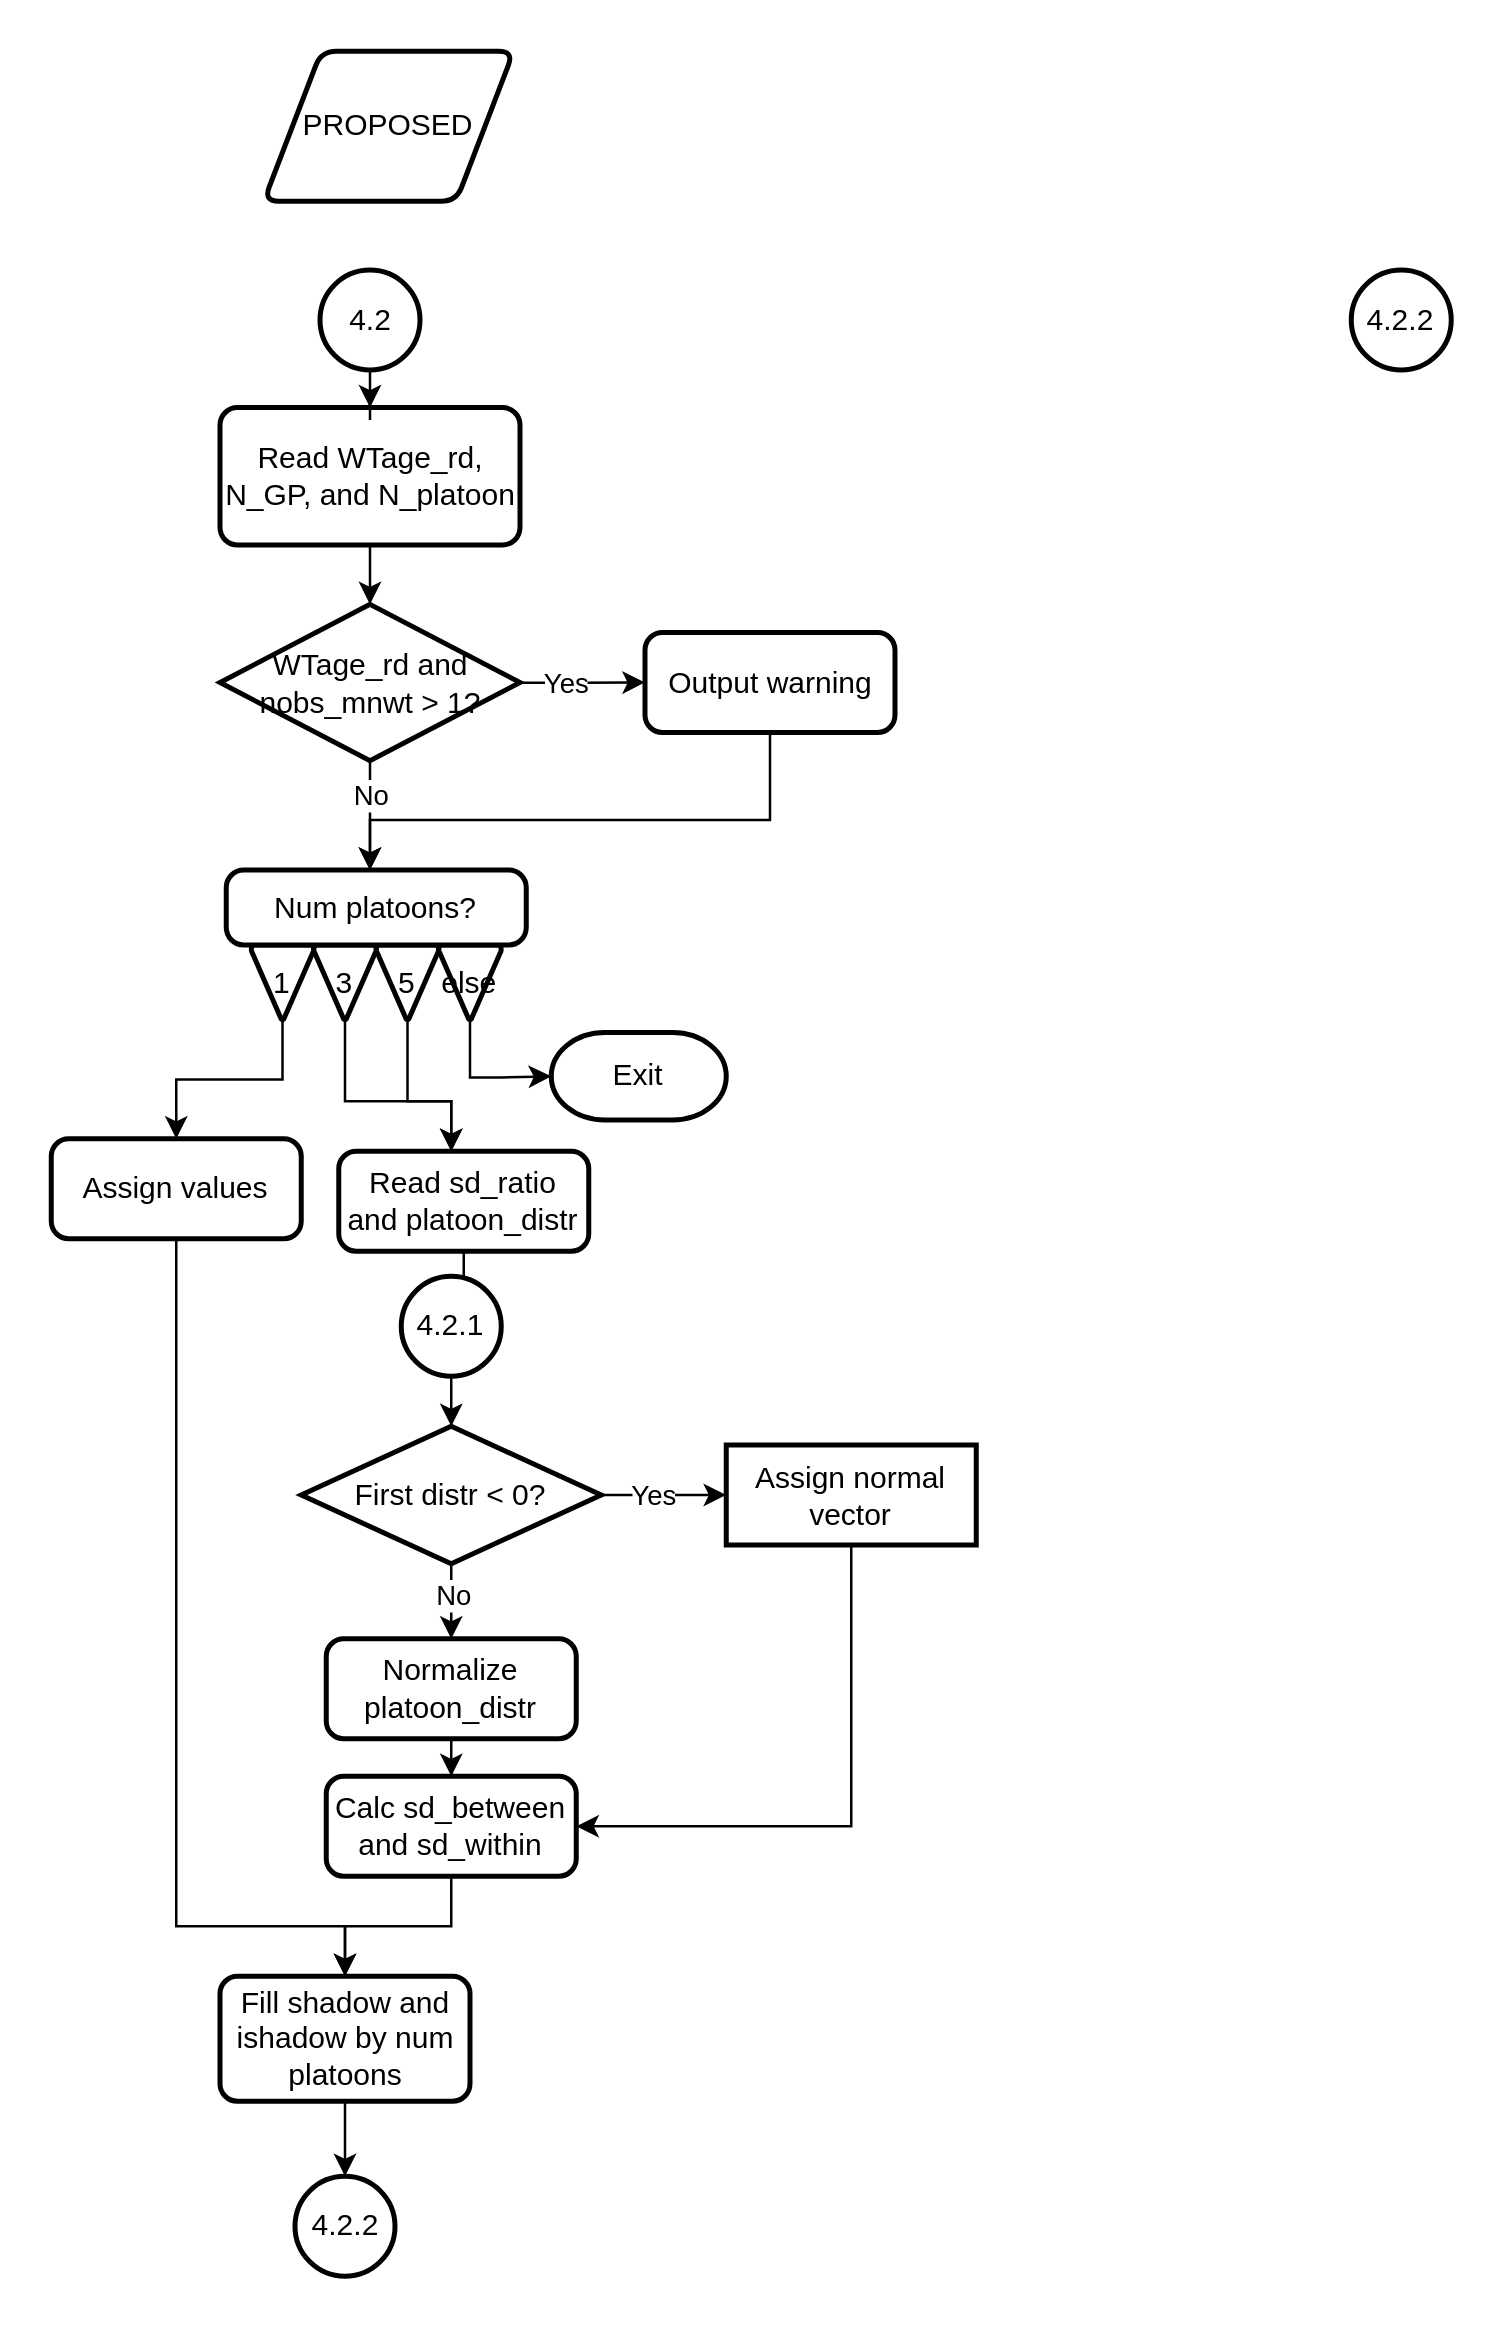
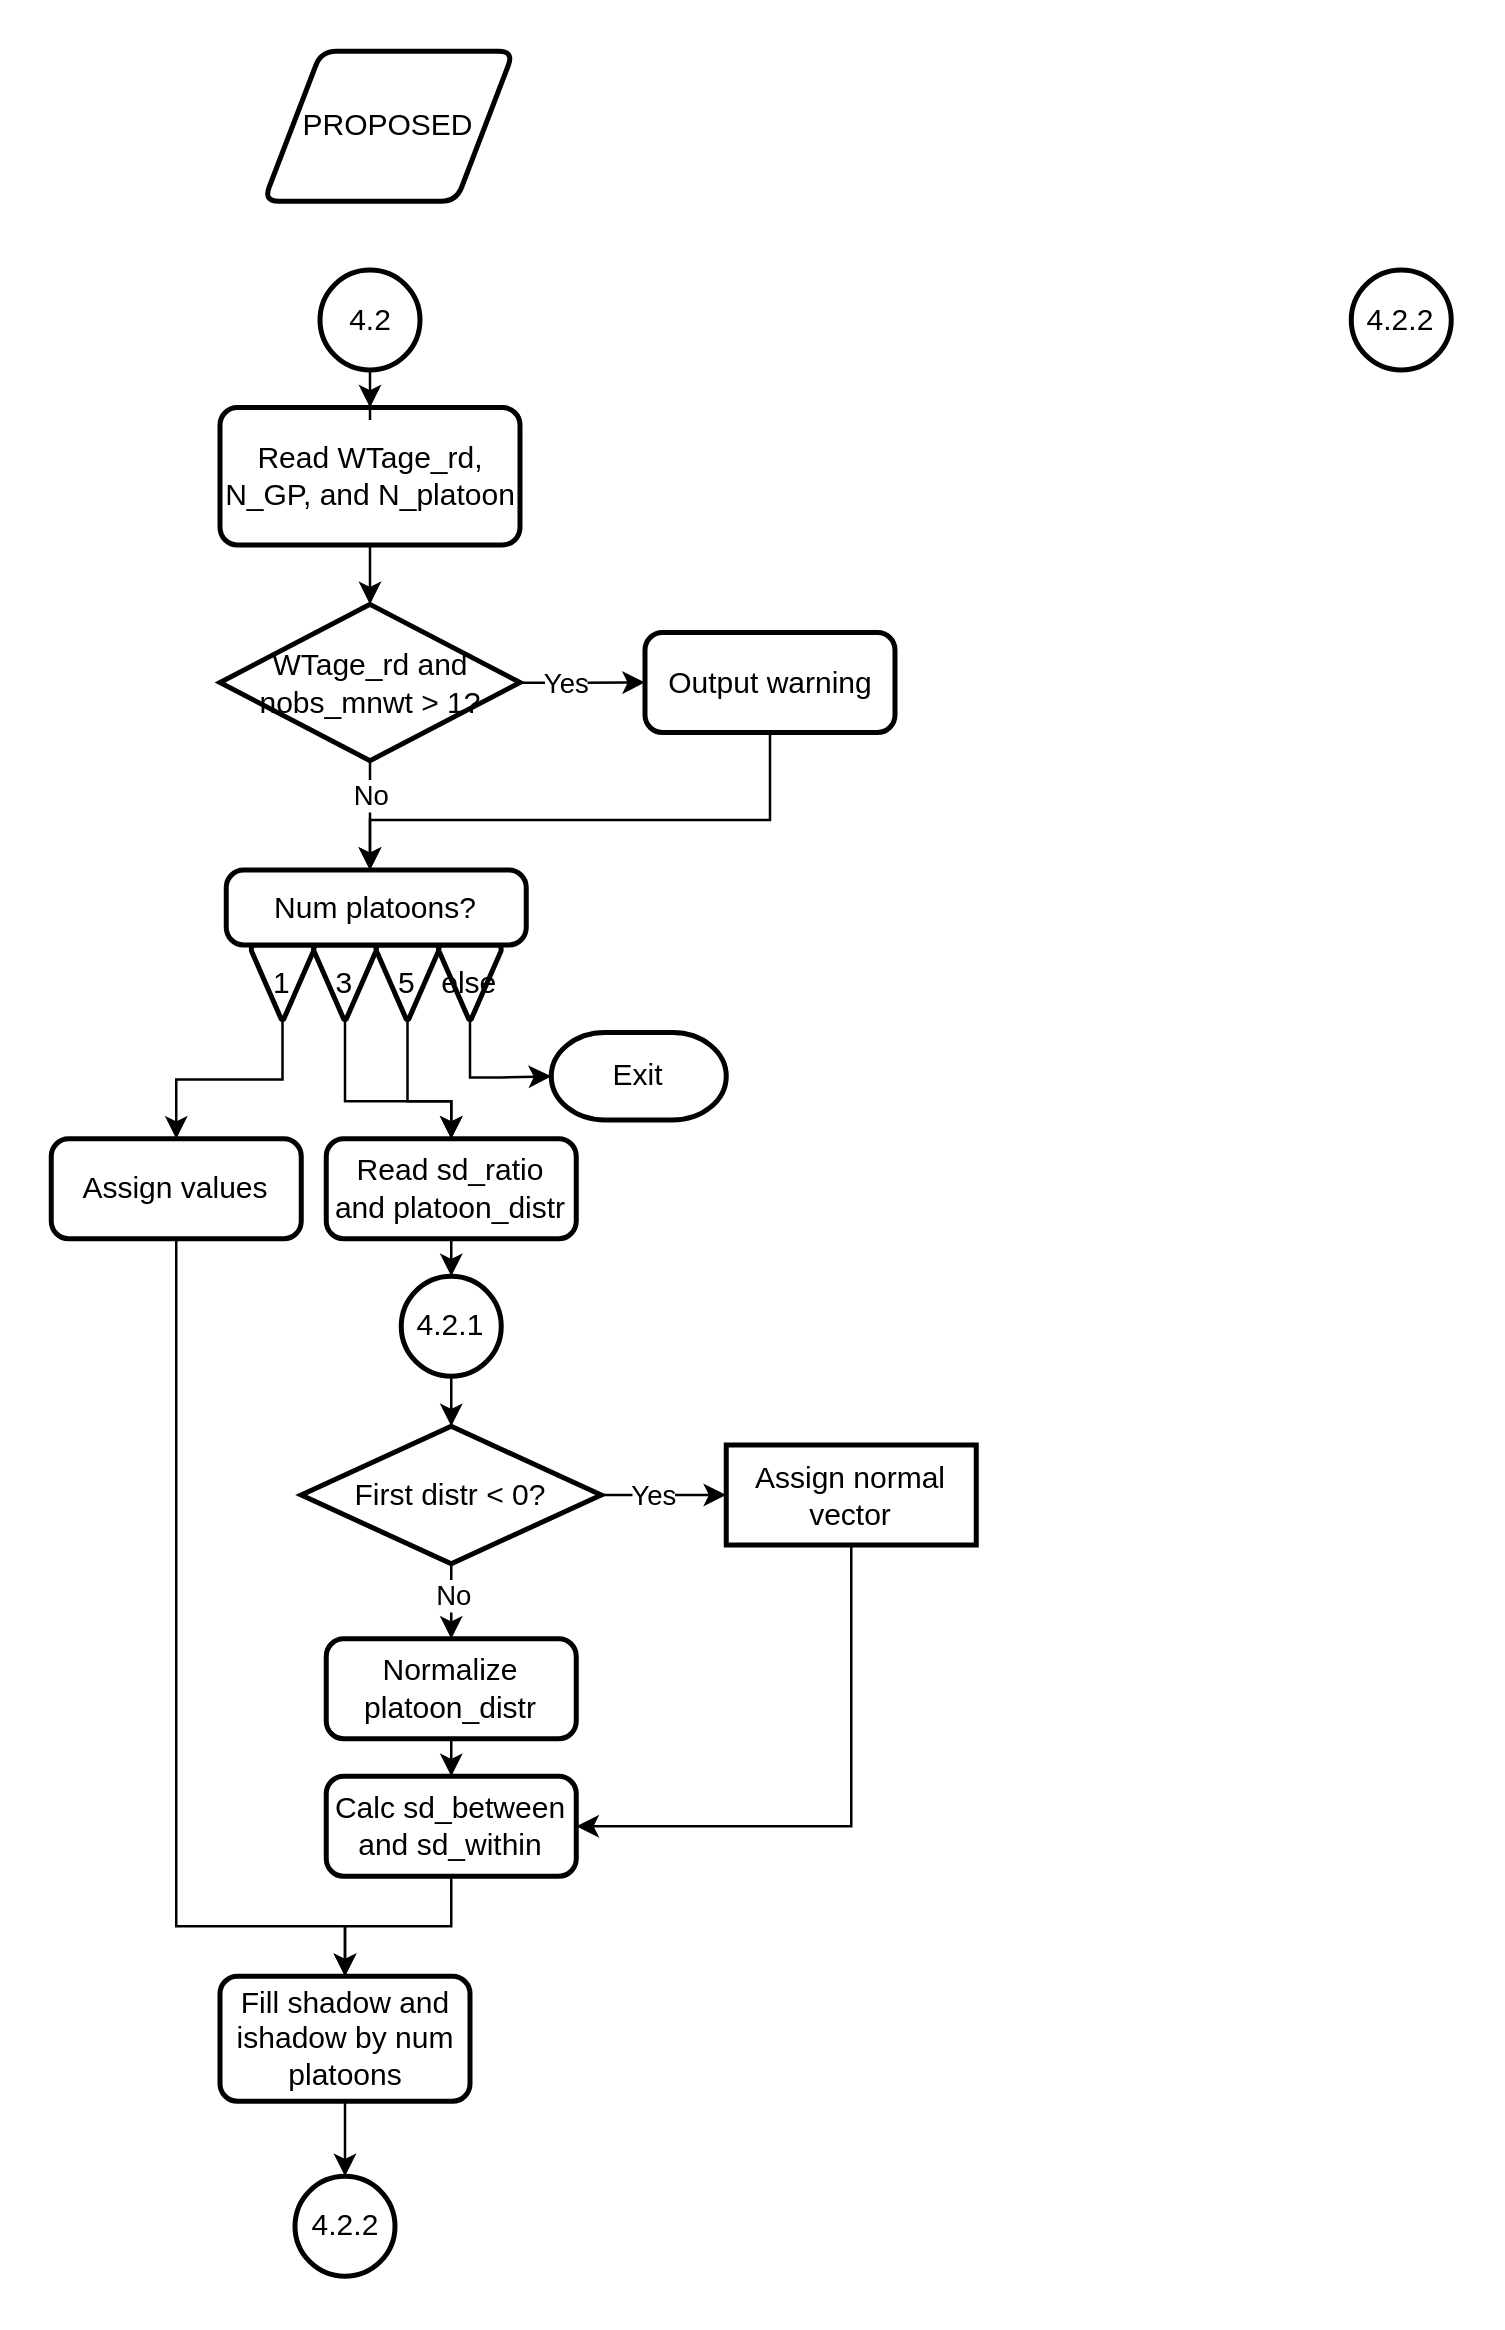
node "Read sd_ratio and platoon_distr": moved (464, 1201) -> (451, 1189)
